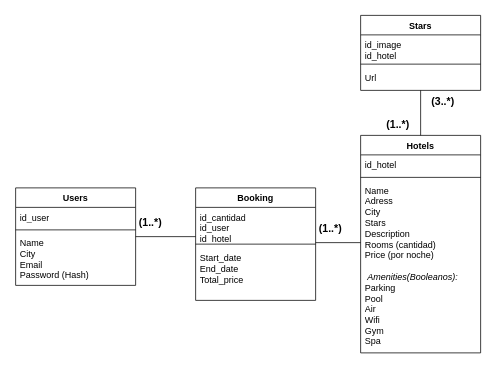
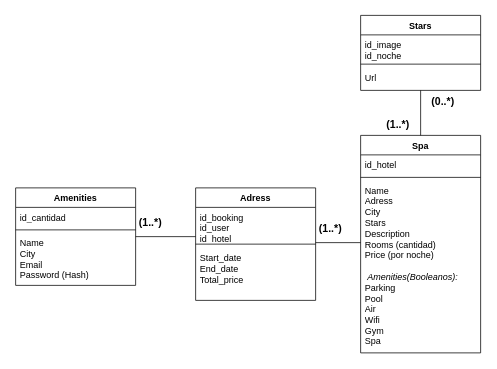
node "id_image id_hotel": label "id_image id_hotel" -> "id_image id_noche"
node "(3..*)": label "(3..*)" -> "(0..*)"
node "Hotels": label "Hotels" -> "Spa"
node "Users": label "Users" -> "Amenities"
node "Booking": label "Booking" -> "Adress"
node "id_user": label "id_user" -> "id_cantidad"
node "id_cantidad id_user id_hotel": label "id_cantidad id_user id_hotel" -> "id_booking id_user id_hotel"
